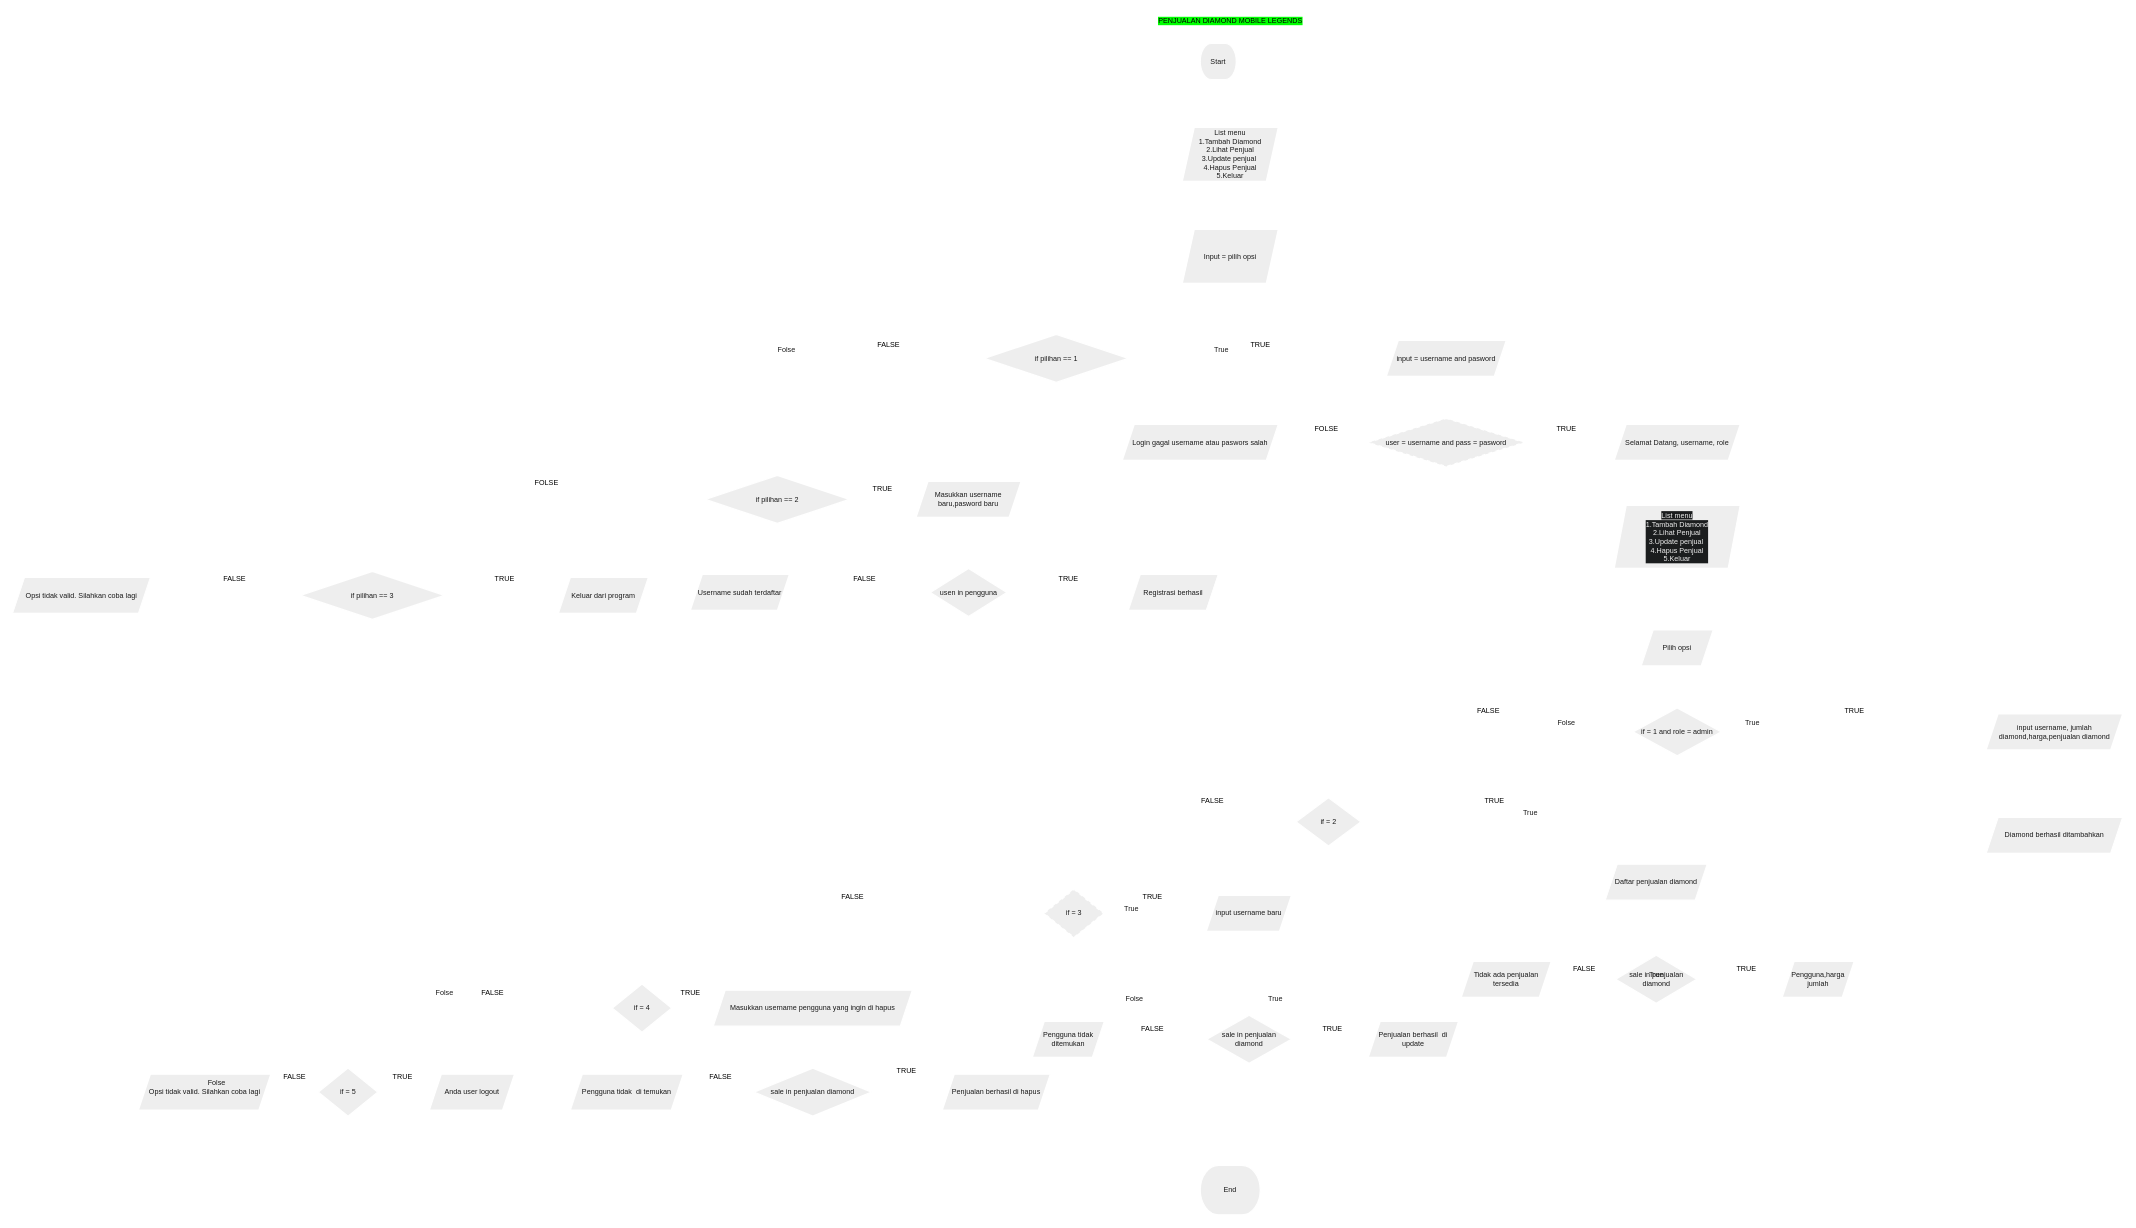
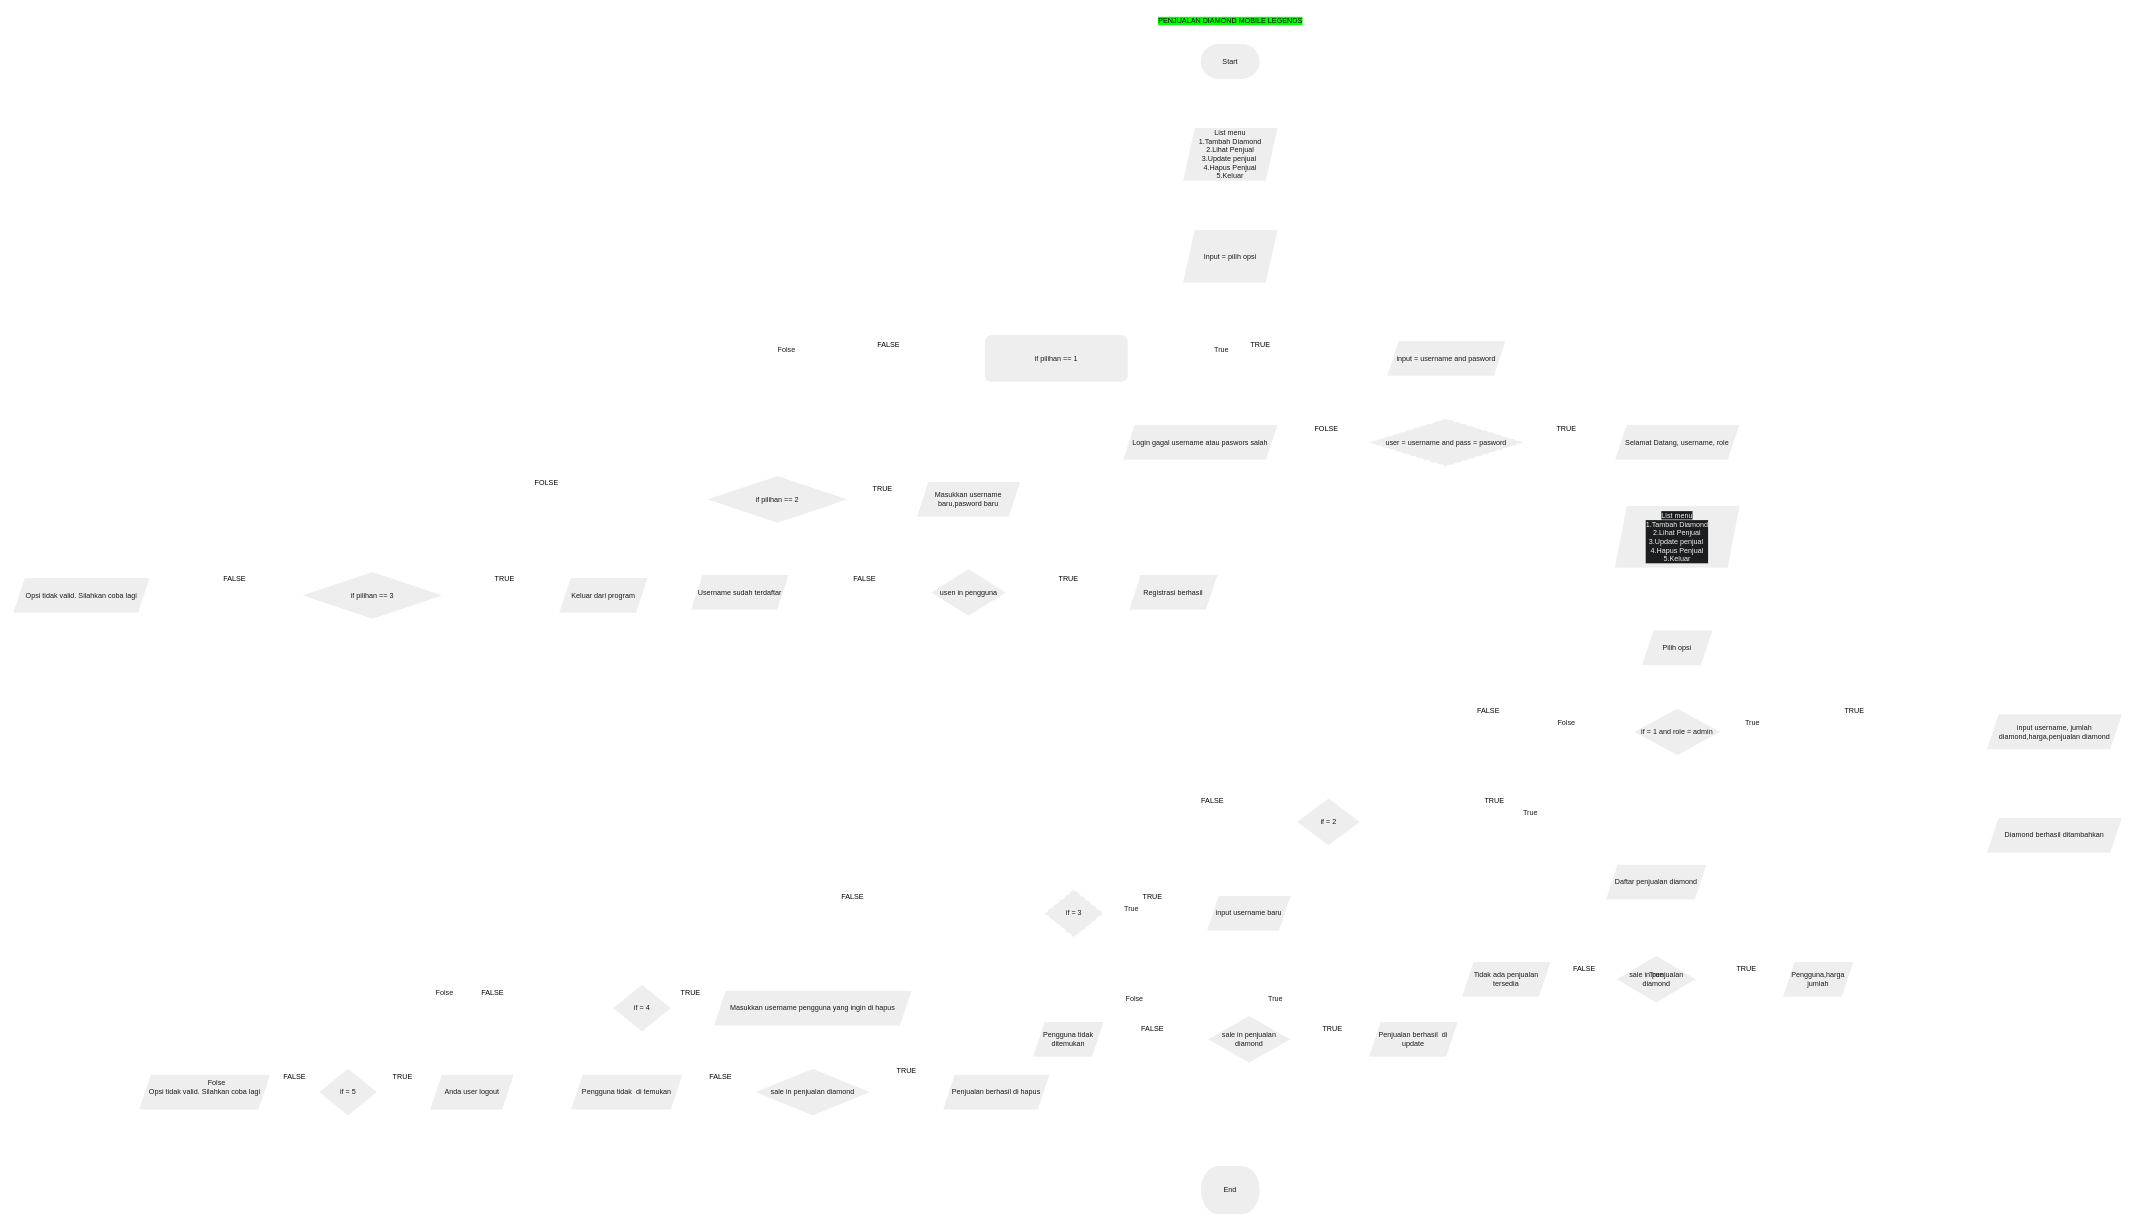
node "Start": size 36x36 -> 60x36
node "if pilihan == 1": shape diamond -> rounded rectangle
